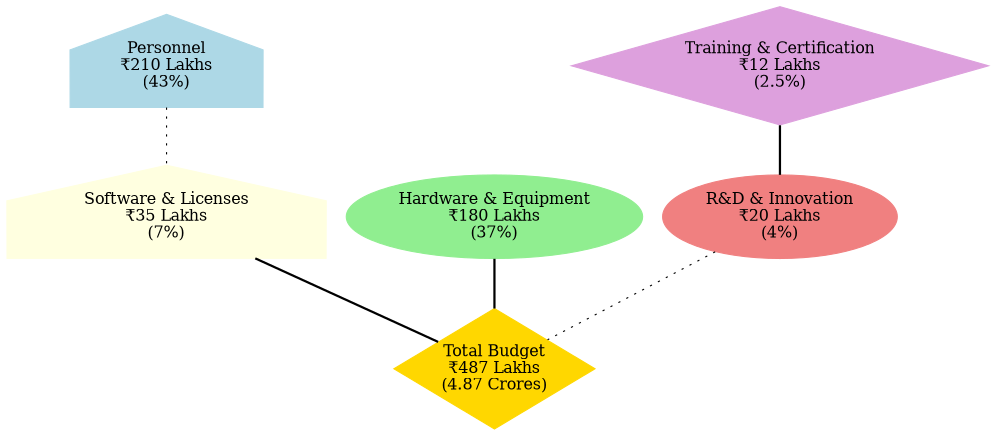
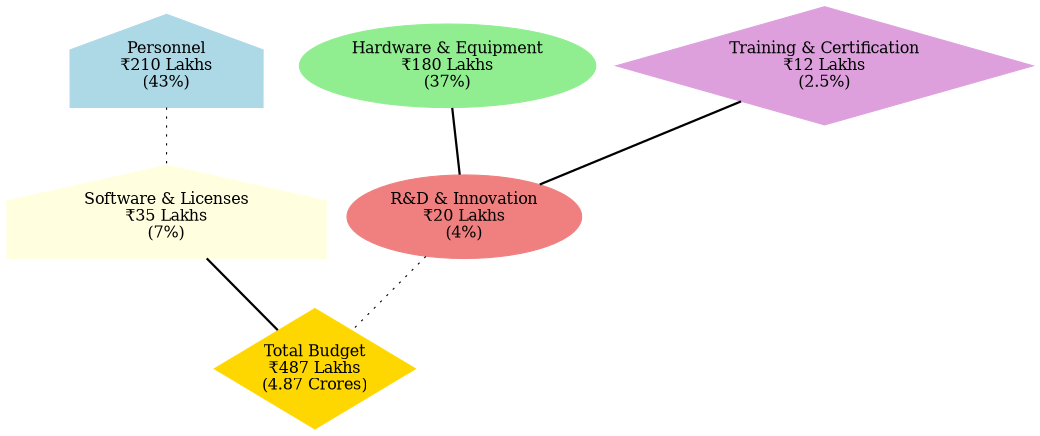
edge "Hardware & Equipment ₹180 Lakhs (37%)" -- "Total Budget ₹487 Lakhs (4.87 Crores)": now "Hardware & Equipment ₹180 Lakhs (37%)" -- "R&D & Innovation ₹20 Lakhs (4%)"
